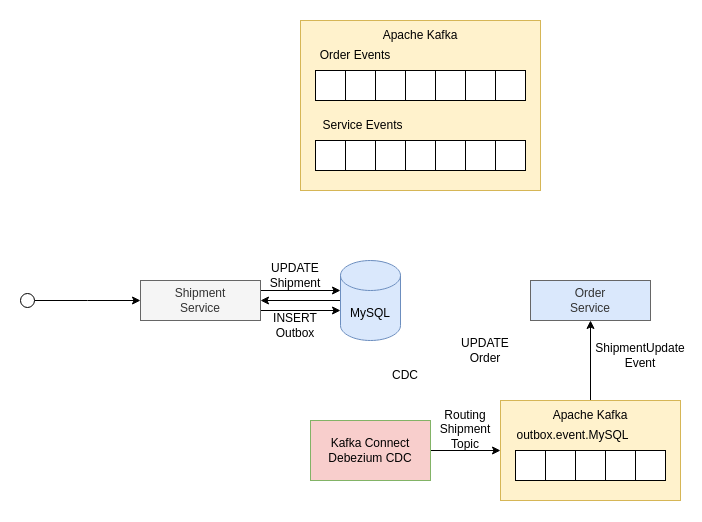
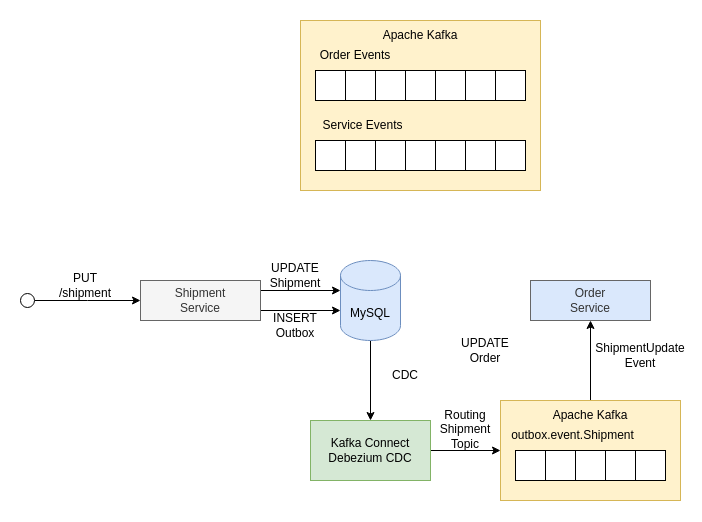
node "PUT /shipment": added
edge "MySQL" -> "Shipment Service": now "MySQL" -> "Kafka Connect Debezium CDC"
node "outbox.event.MySQL": label "outbox.event.MySQL" -> "outbox.event.Shipment"
node "Kafka Connect Debezium CDC": fillcolor #f8cecc -> #d5e8d4
